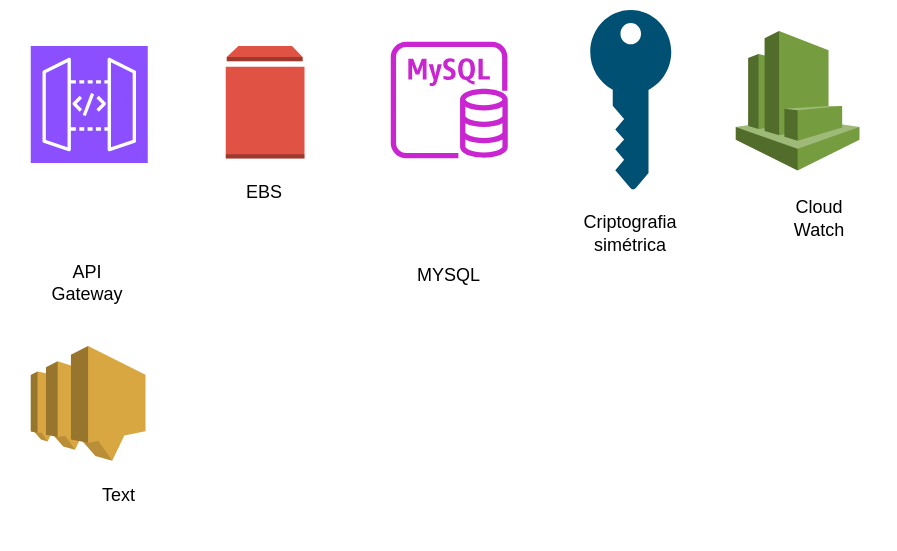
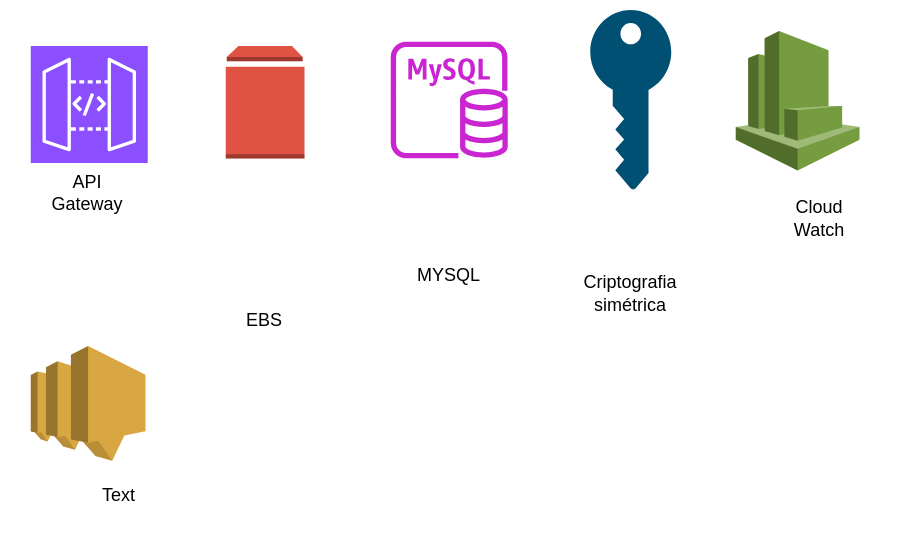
node "EBS": moved (265, 193) -> (265, 320)
node "Criptografia simétrica": moved (631, 233) -> (631, 293)
node "API Gateway": moved (88, 283) -> (88, 193)
